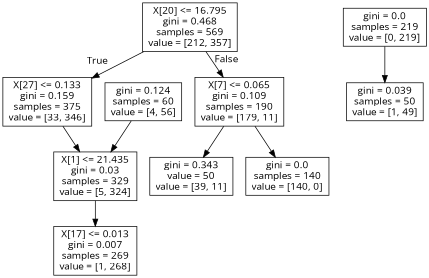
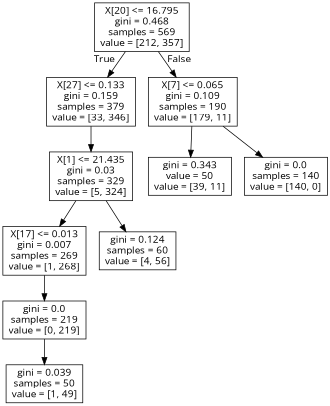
node "X[27] <= 0.133 gini = 0.159 samples = 375 value = [33, 346]": label "X[27] <= 0.133 gini = 0.159 samples = 375 value = [33, 346]" -> "X[27] <= 0.133 gini = 0.159 samples = 379 value = [33, 346]"
edge "gini = 0.124 samples = 60 value = [4, 56]" -> "X[1] <= 21.435 gini = 0.03 samples = 329 value = [5, 324]": reversed
edge "X[17] <= 0.013 gini = 0.007 samples = 269 value = [1, 268]" -> "gini = 0.0 samples = 219 value = [0, 219]": added
